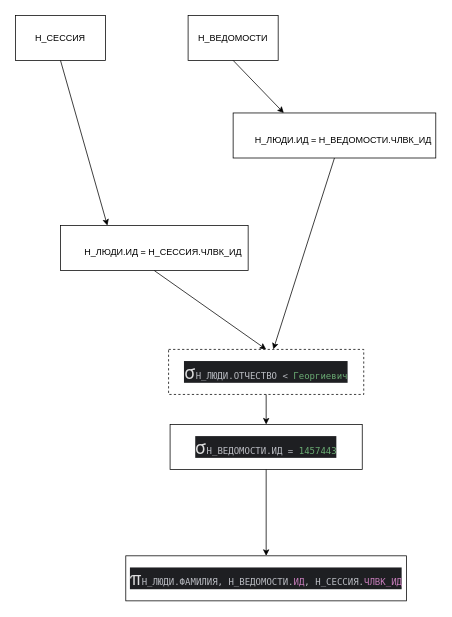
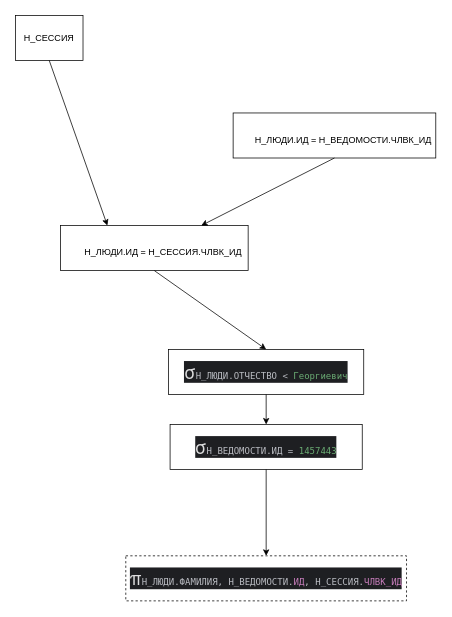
node "Н_СЕССИЯ": size 90x45 -> 68x45
node "Н_ВЕДОМОСТИ": removed
edge "Н_ВЕДОМОСТИ" -> "⋈Н_ЛЮДИ.ИД = Н_ВЕДОМОСТИ.ЧЛВК_ИД": removed
edge "⋈Н_ЛЮДИ.ИД = Н_ВЕДОМОСТИ.ЧЛВК_ИД" -> "σН_ЛЮДИ.ОТЧЕСТВО < Георгиевич": now "⋈Н_ЛЮДИ.ИД = Н_ВЕДОМОСТИ.ЧЛВК_ИД" -> "⋈Н_ЛЮДИ.ИД = Н_СЕССИЯ.ЧЛВК_ИД"
node "σН_ЛЮДИ.ОТЧЕСТВО < Георгиевич": style dashed -> solid
node "πН_ЛЮДИ.ФАМИЛИЯ, Н_ВЕДОМОСТИ.ИД, Н_СЕССИЯ.ЧЛВК_ИД": style solid -> dashed
